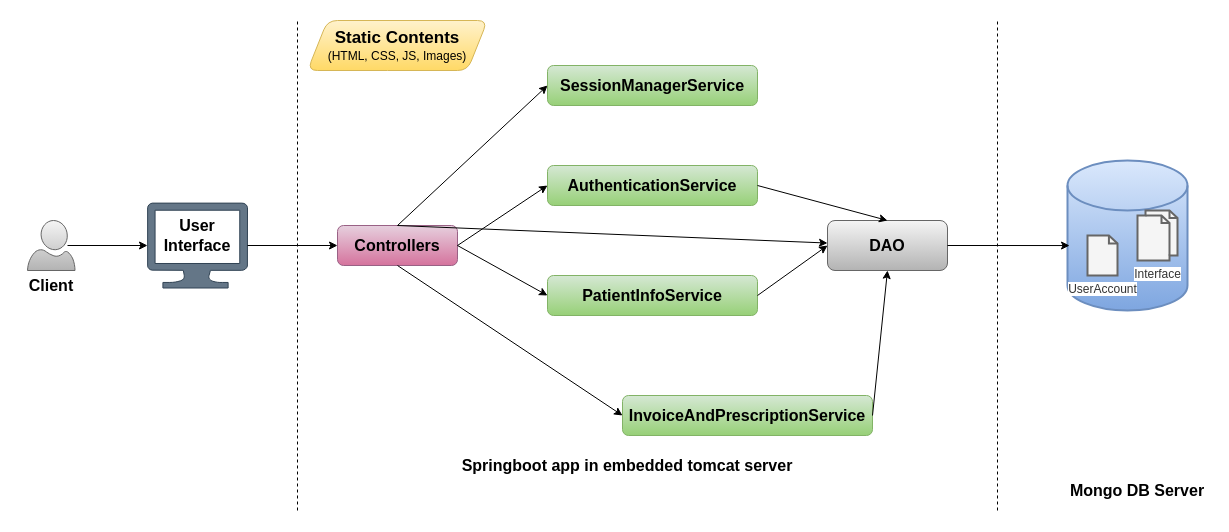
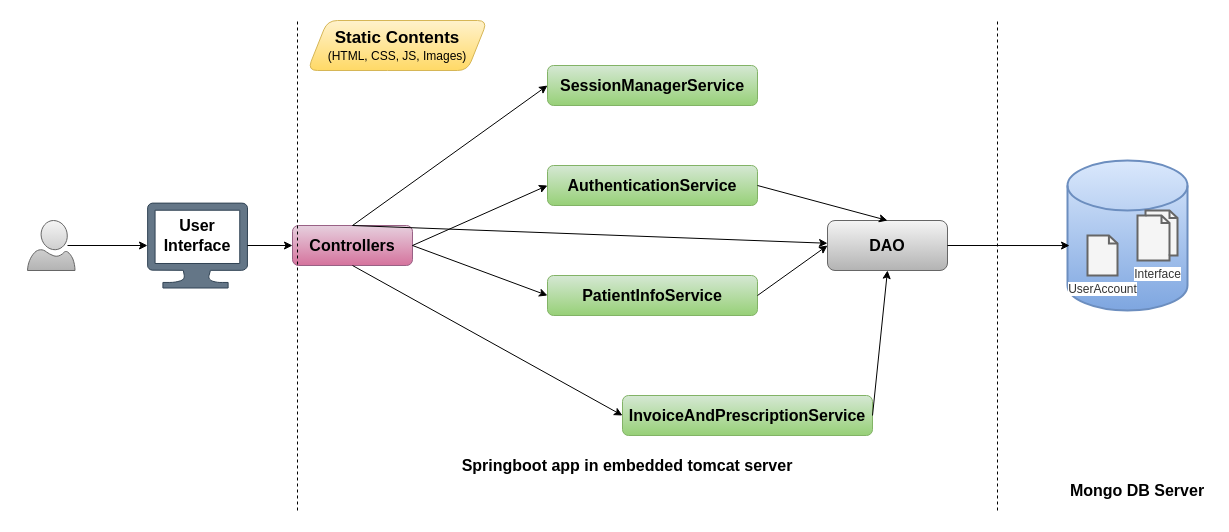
node "Controllers": moved (398, 246) -> (353, 246)
node "Client": removed
